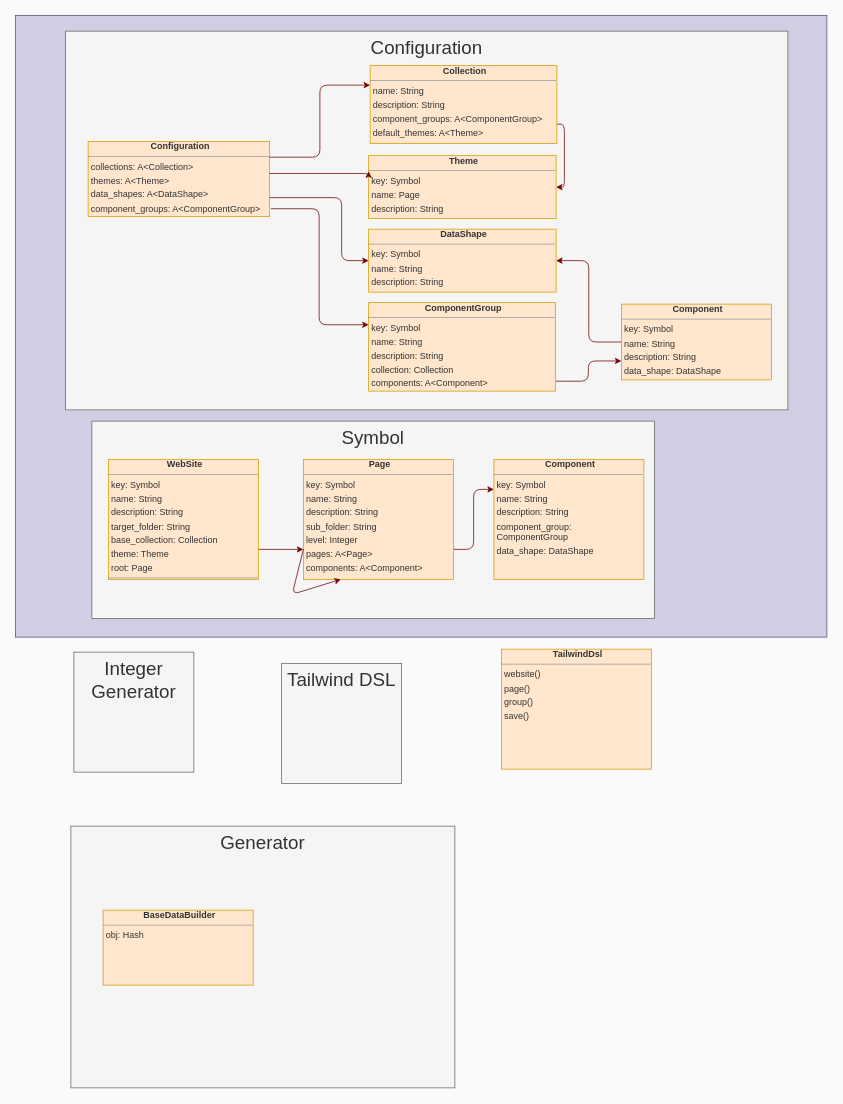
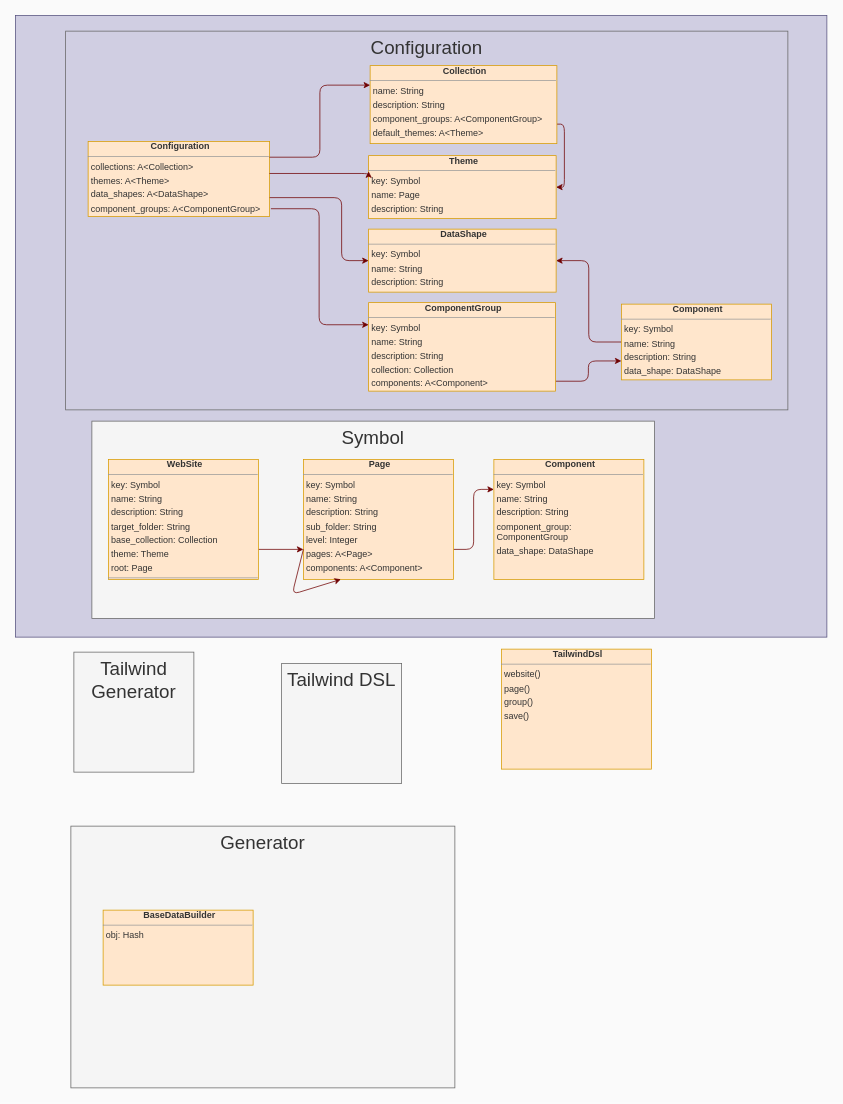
node "Configuration": fillcolor #f5f5f5 -> #d0cee2
node "Integer Generator": label "Integer Generator" -> "Tailwind Generator"
